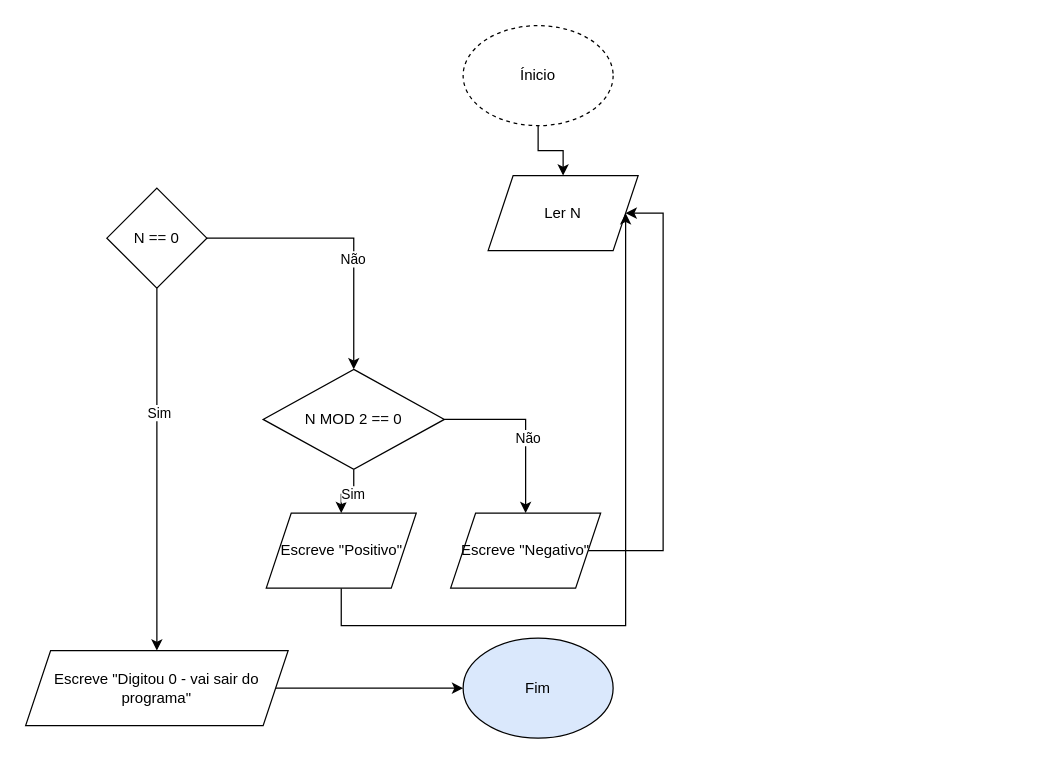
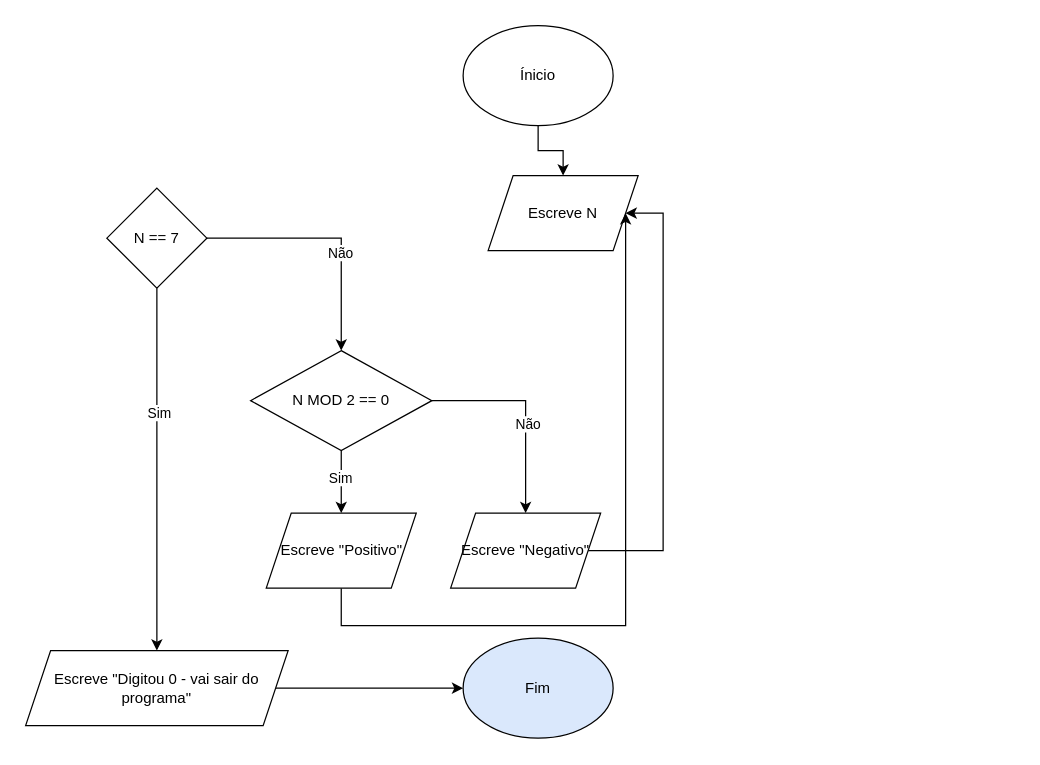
node "Ínicio": style dashed -> solid
node "Ler N": label "Ler N" -> "Escreve N"
node "N == 0": label "N == 0" -> "N == 7"
node "N MOD 2 == 0": moved (354, 419) -> (341, 401)
